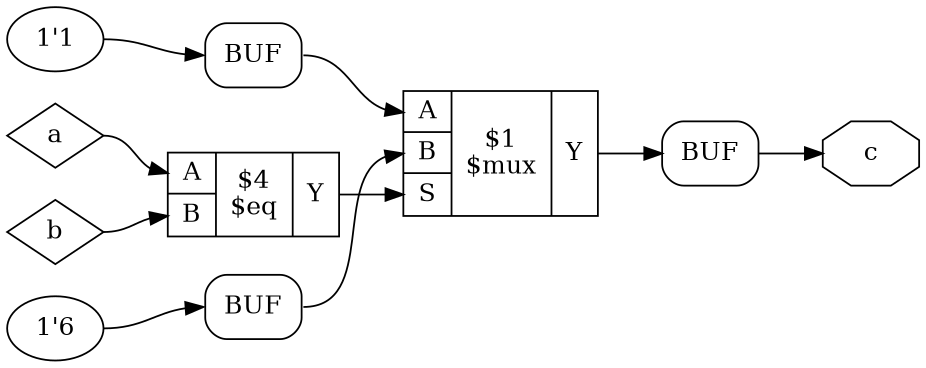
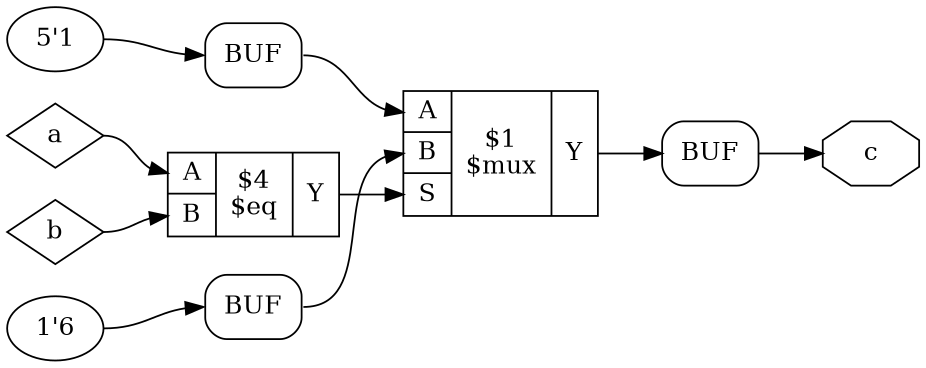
node "1'1": label "1'1" -> "5'1"
